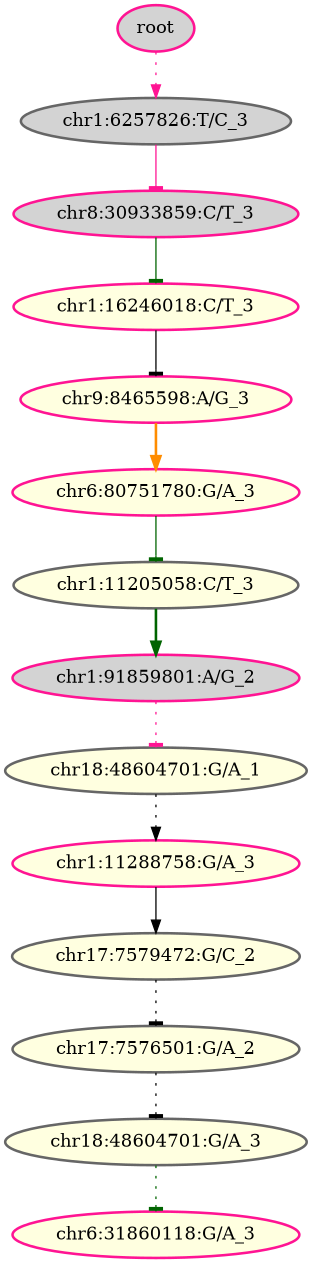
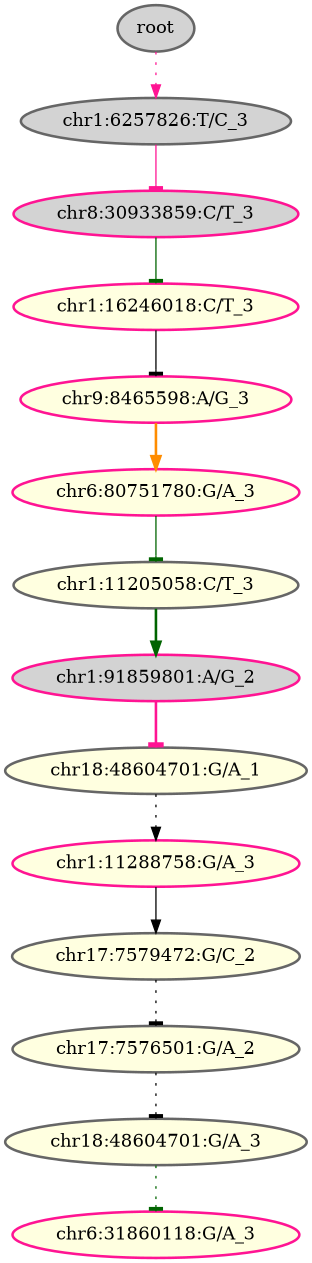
node "root": color deeppink -> gray40
edge "chr1:91859801:A/G_2" -> "chr18:48604701:G/A_1": style dotted -> bold
